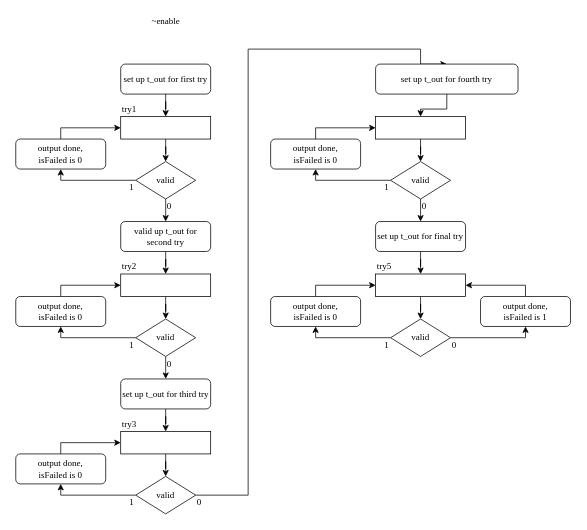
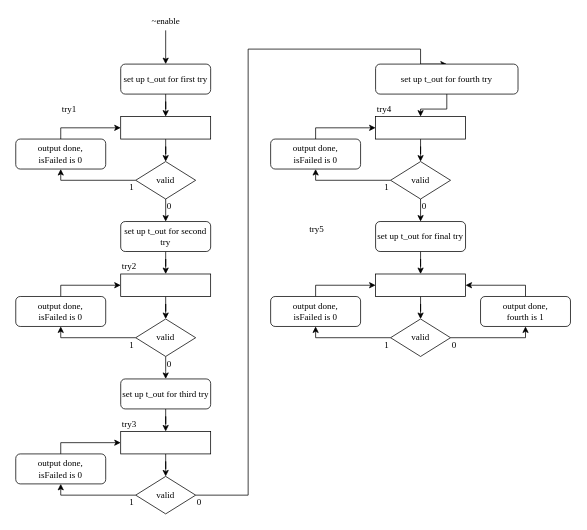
edge "~enable" -> "set up t_out for first try": added
node "try1": moved (135, 109) -> (75, 109)
node "try4": added
node "valid up t_out for second try": label "valid up t_out for second try" -> "set up t_out for second try"
node "try5": moved (390, 267) -> (323, 229)
node "output done, isFailed is 1": label "output done, isFailed is 1" -> "output done, fourth is 1"
